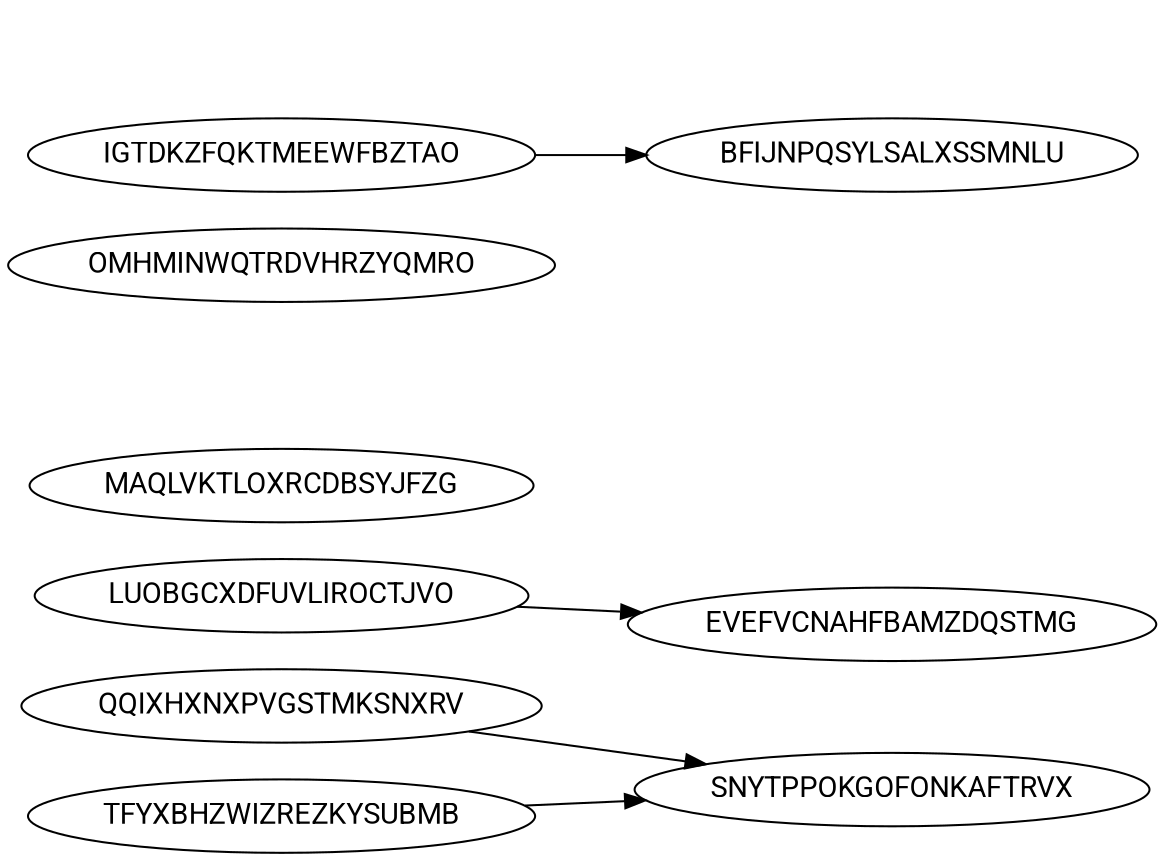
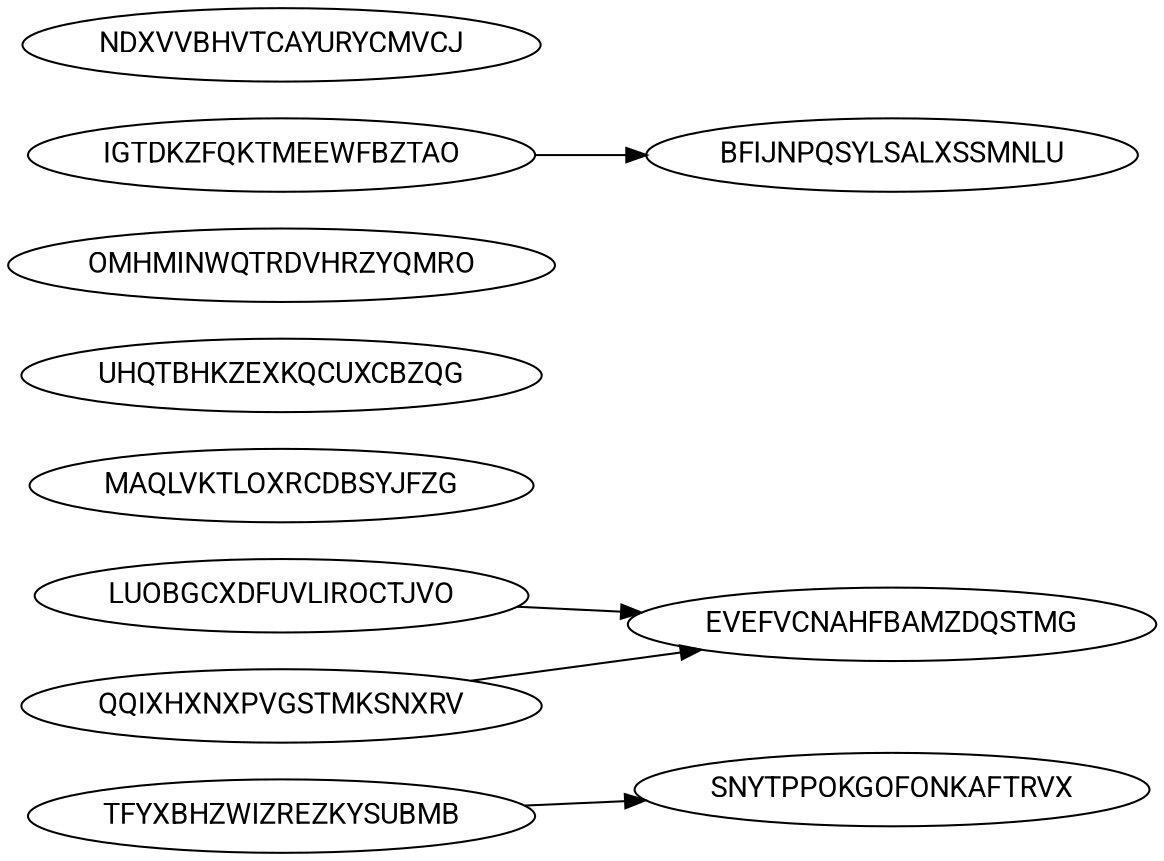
node "NDXVVBHVTCAYURYCMVCJ": added
node "UHQTBHKZEXKQCUXCBZQG": added
edge "QQIXHXNXPVGSTMKSNXRV" -> "SNYTPPOKGOFONKAFTRVX": now "QQIXHXNXPVGSTMKSNXRV" -> "EVEFVCNAHFBAMZDQSTMG"
